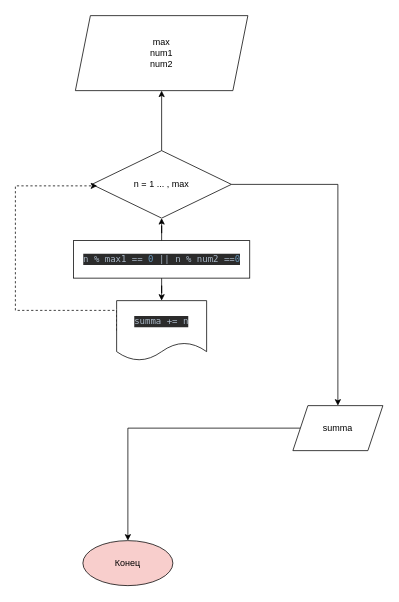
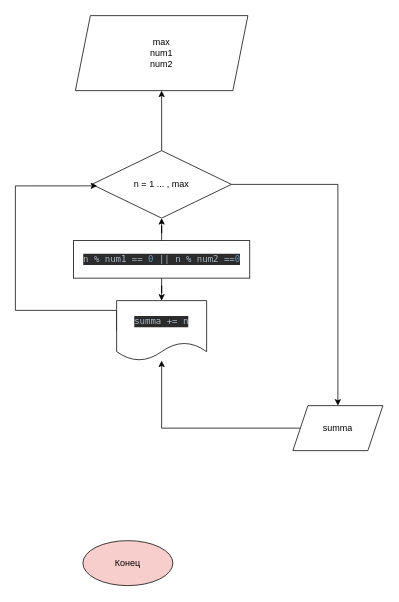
node "n % max1 == 0 || n % num2 ==0": label "n % max1 == 0 || n % num2 ==0" -> "n % num1 == 0 || n % num2 ==0"
edge "summa += n" -> "n = 1 ... , max": style dashed -> solid
edge "summa" -> "Конец": now "summa" -> "summa += n"
